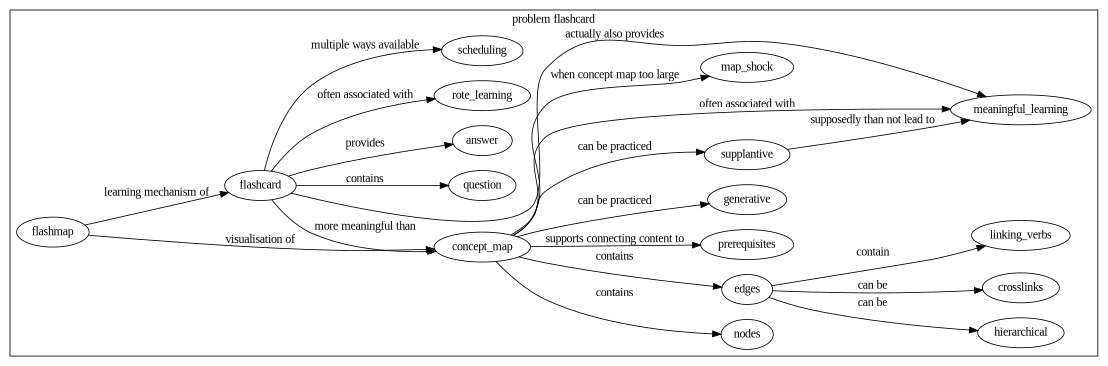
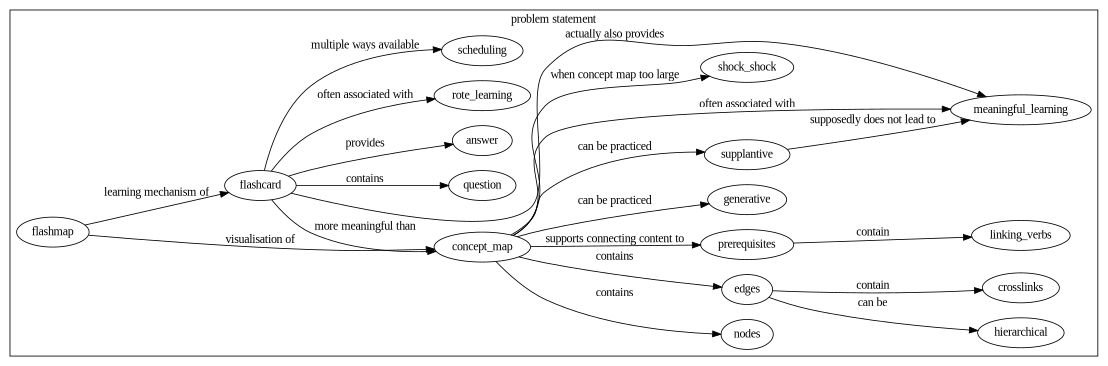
cluster "problem flashcard": label "problem flashcard" -> "problem statement"
node "map_shock": label "map_shock" -> "shock_shock"
edge "supplantive" -> "meaningful_learning": label "supposedly than not lead to" -> "supposedly does not lead to"
edge "edges" -> "linking_verbs": now "prerequisites" -> "linking_verbs"
edge "edges" -> "crosslinks": label "can be" -> "contain"
